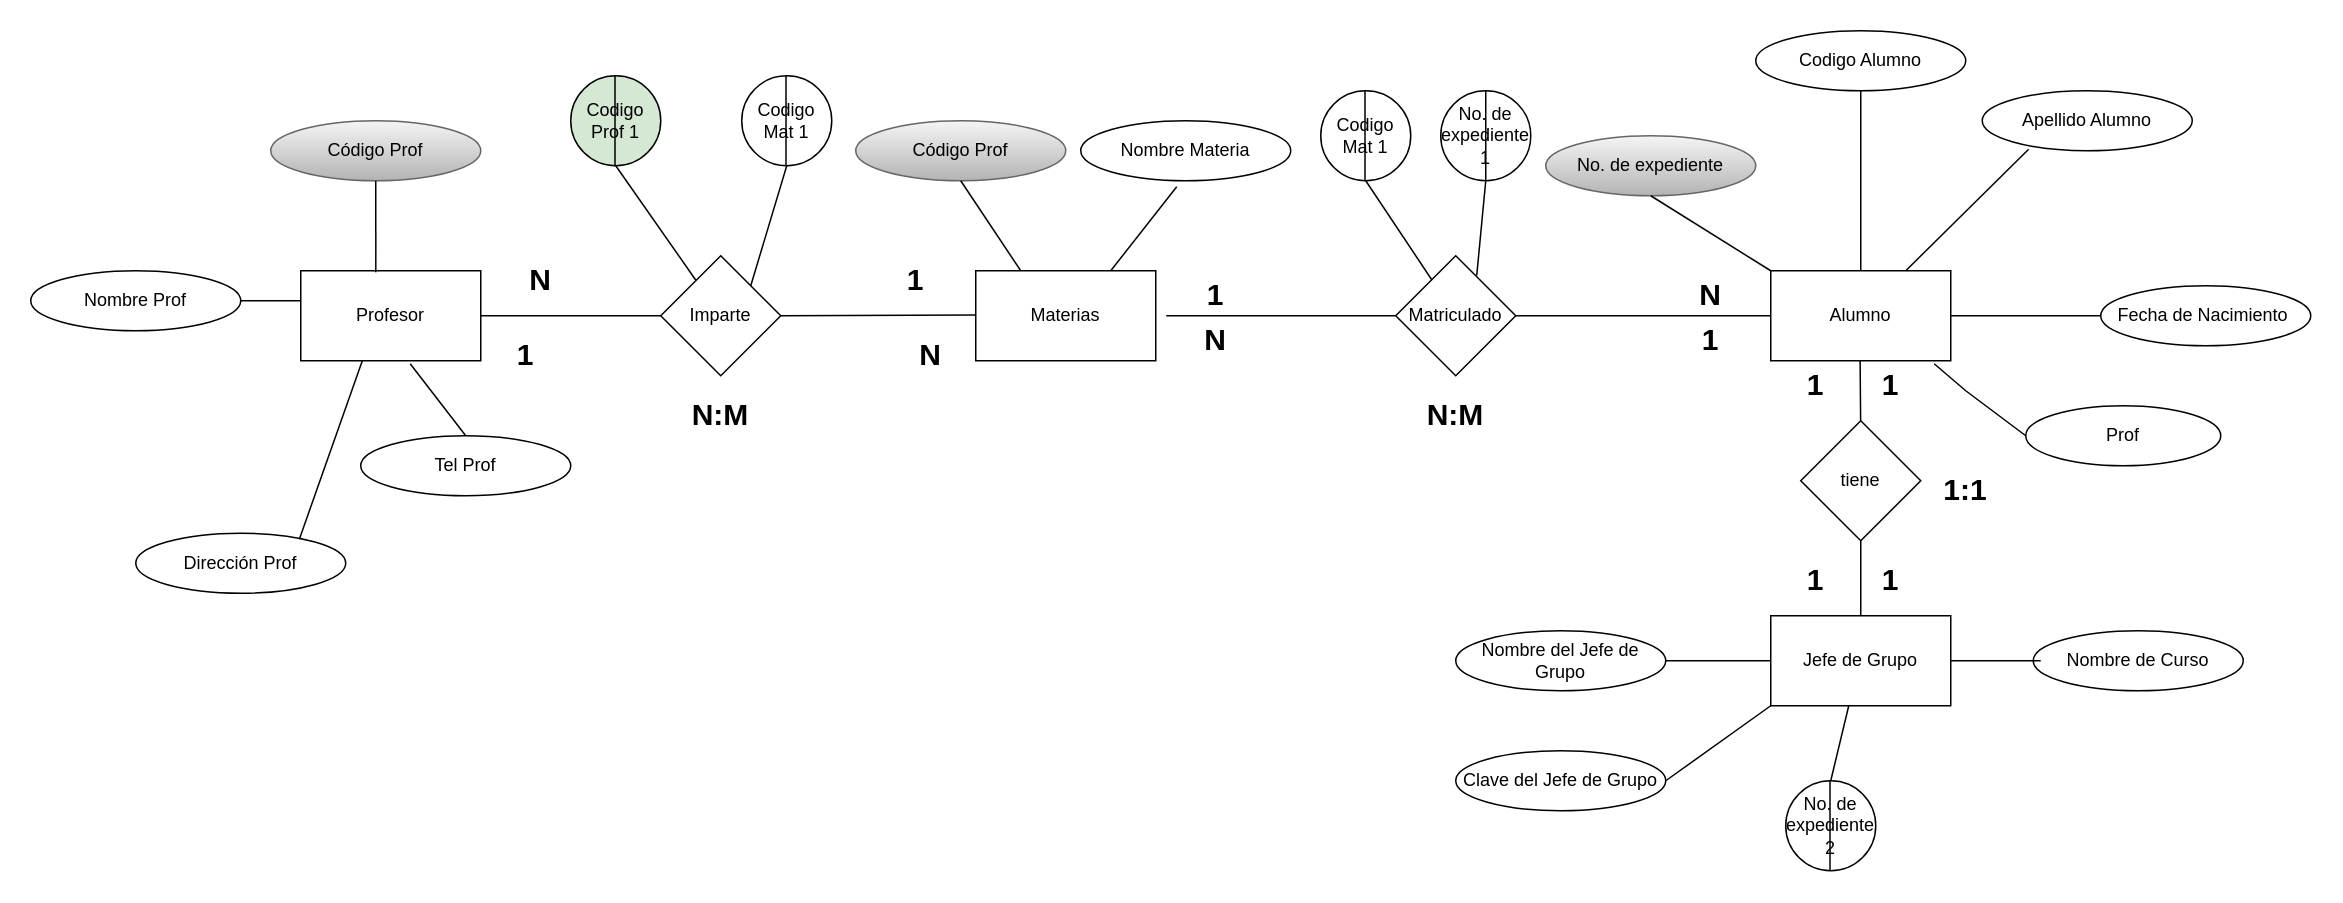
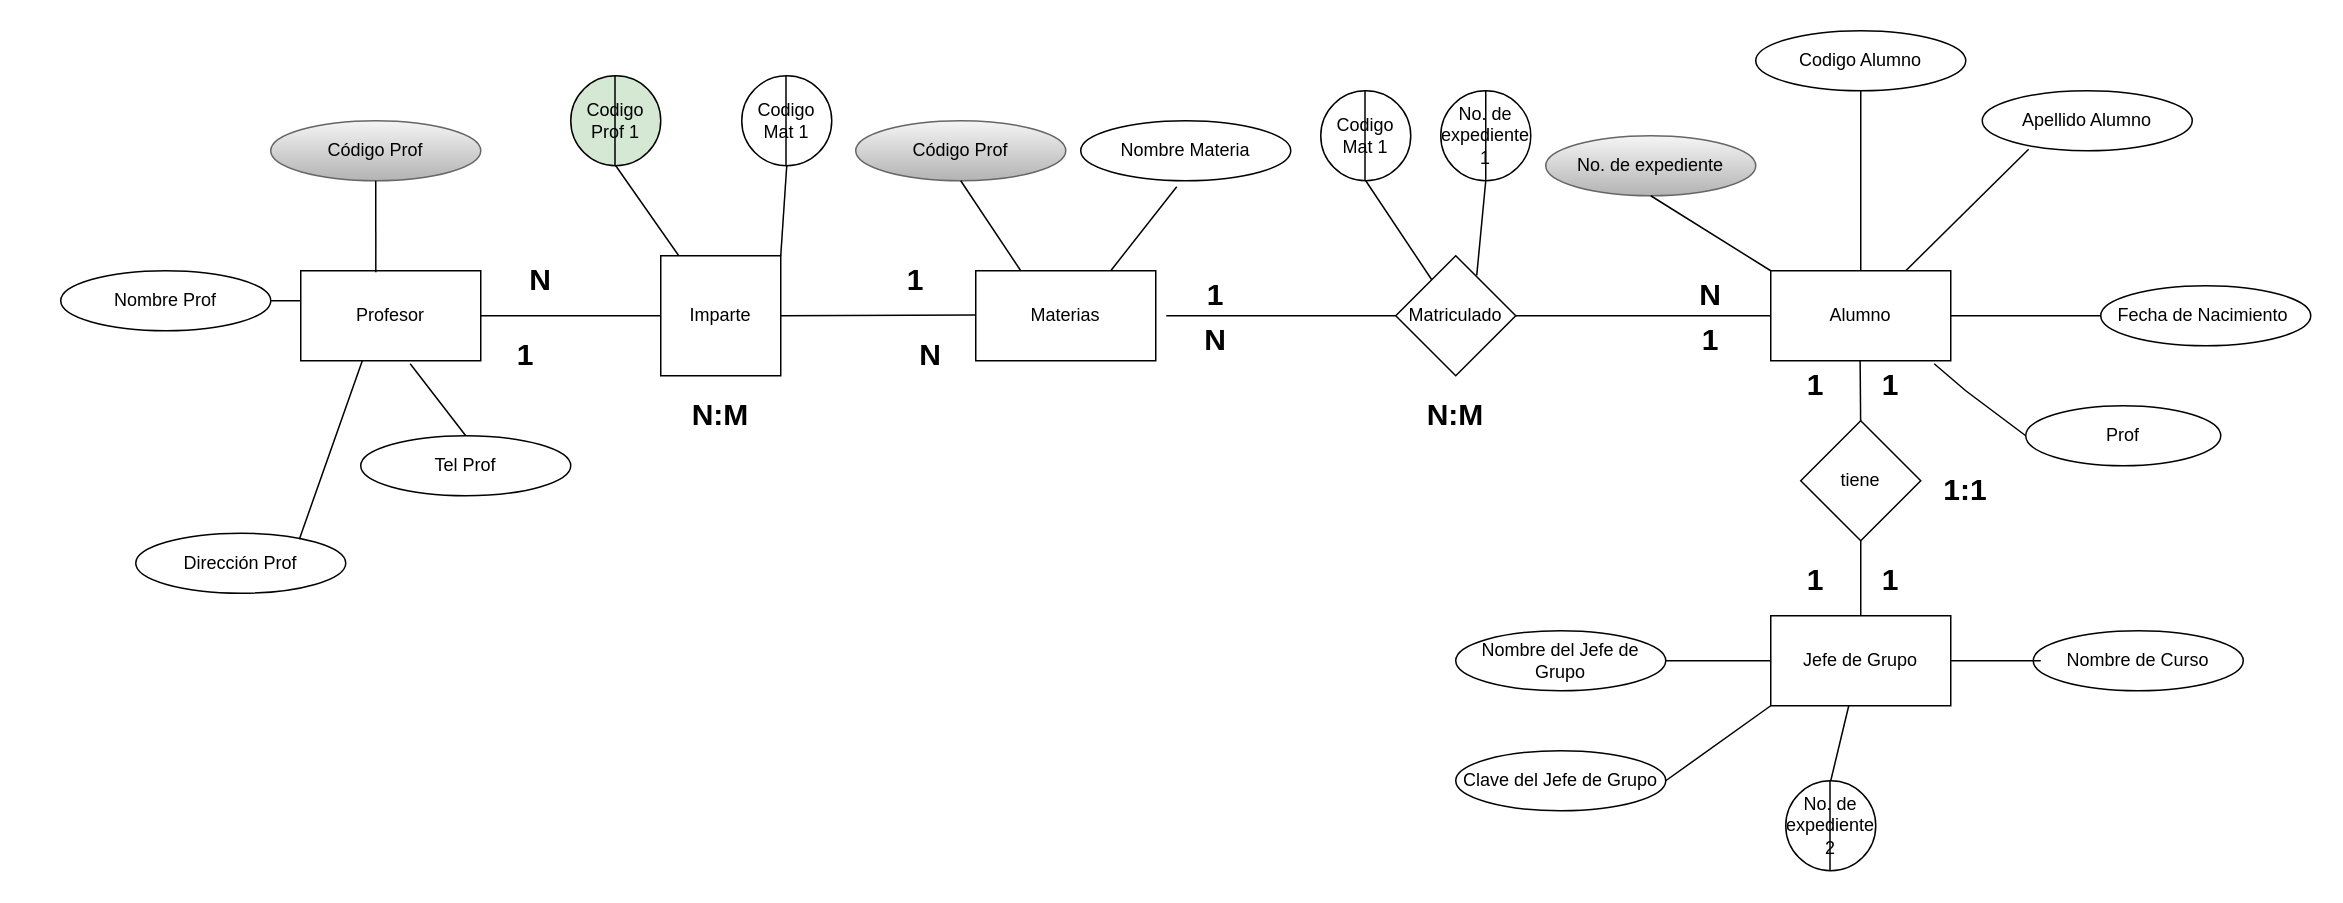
node "Nombre Prof": moved (136, 301) -> (166, 301)
node "Imparte": shape diamond -> rectangle
